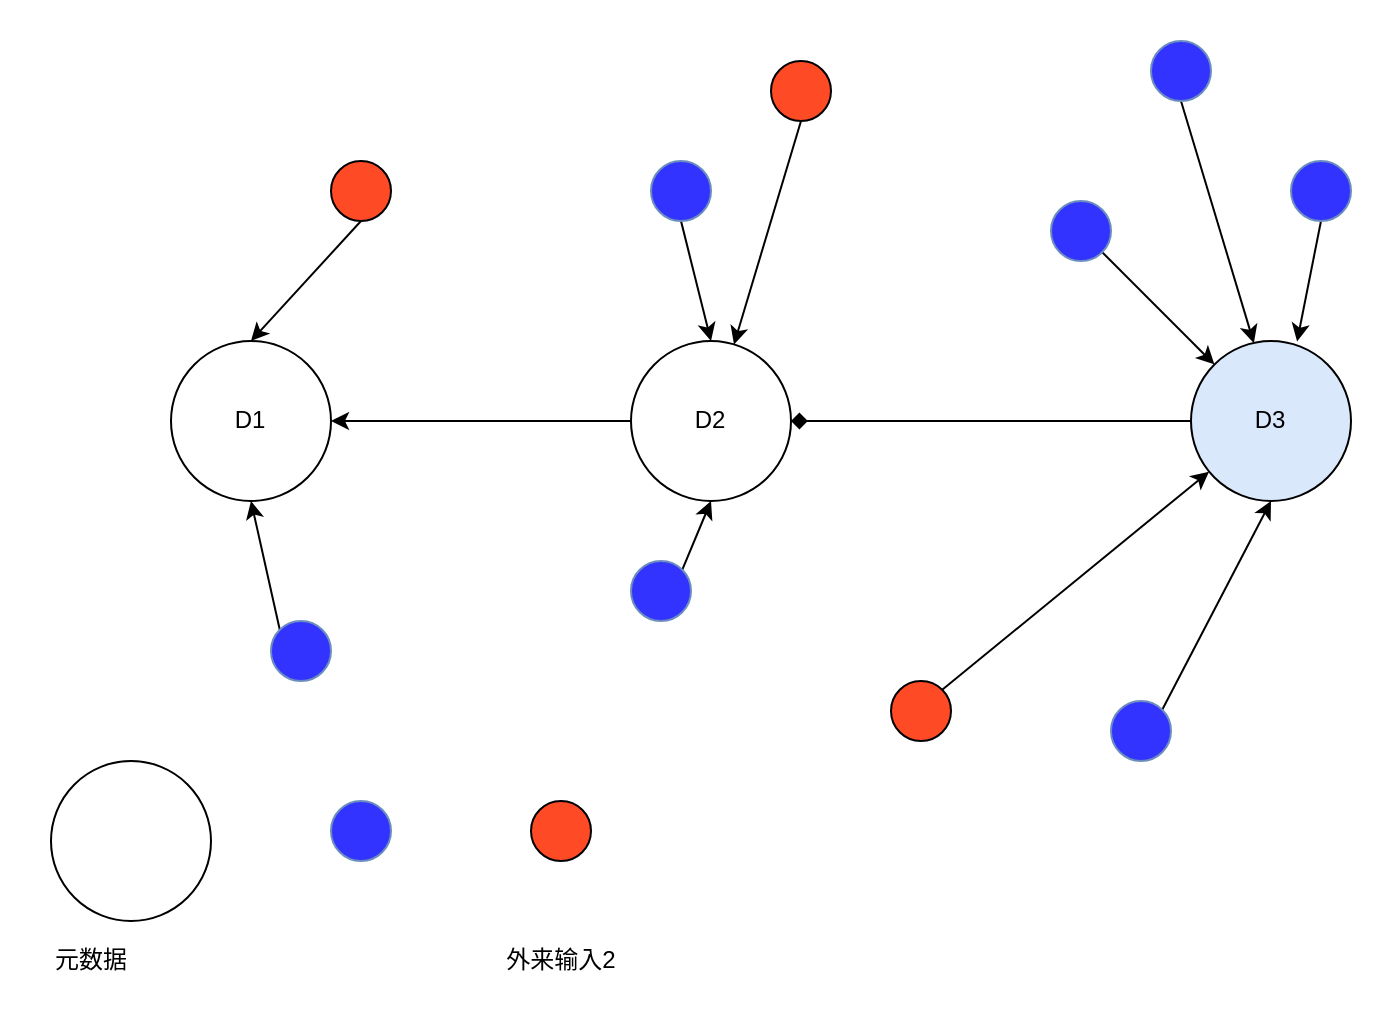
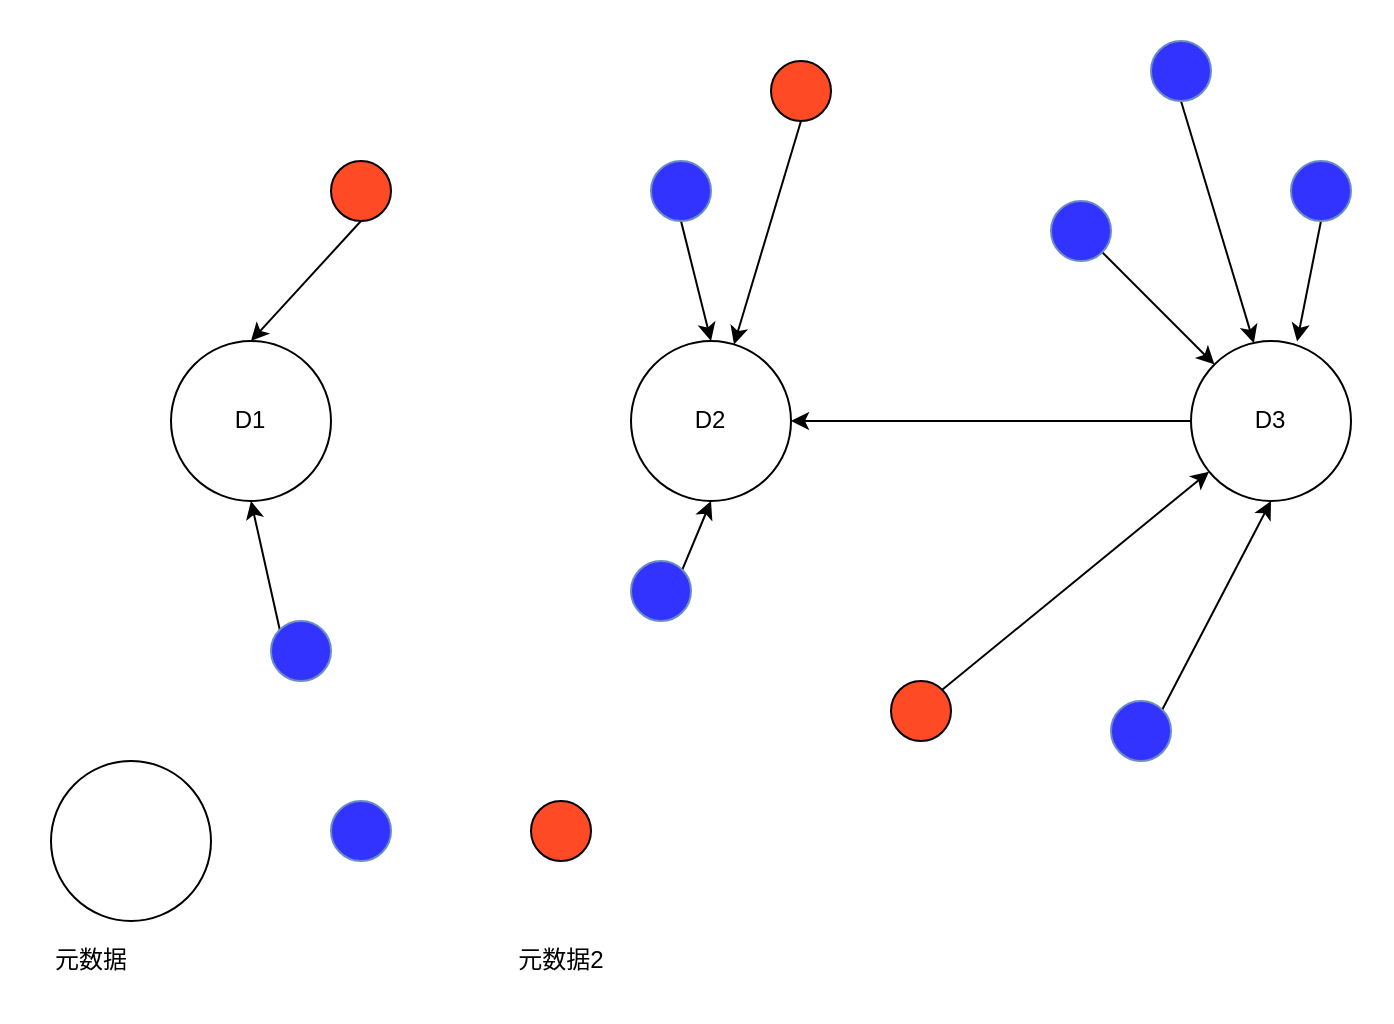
edge "D2" -> "D1": removed
edge "D3" -> "D2": arrowhead diamond -> classic
node "D3": fillcolor #dae8fc -> #ffffff
node "外来输入2": label "外来输入2" -> "元数据2"
